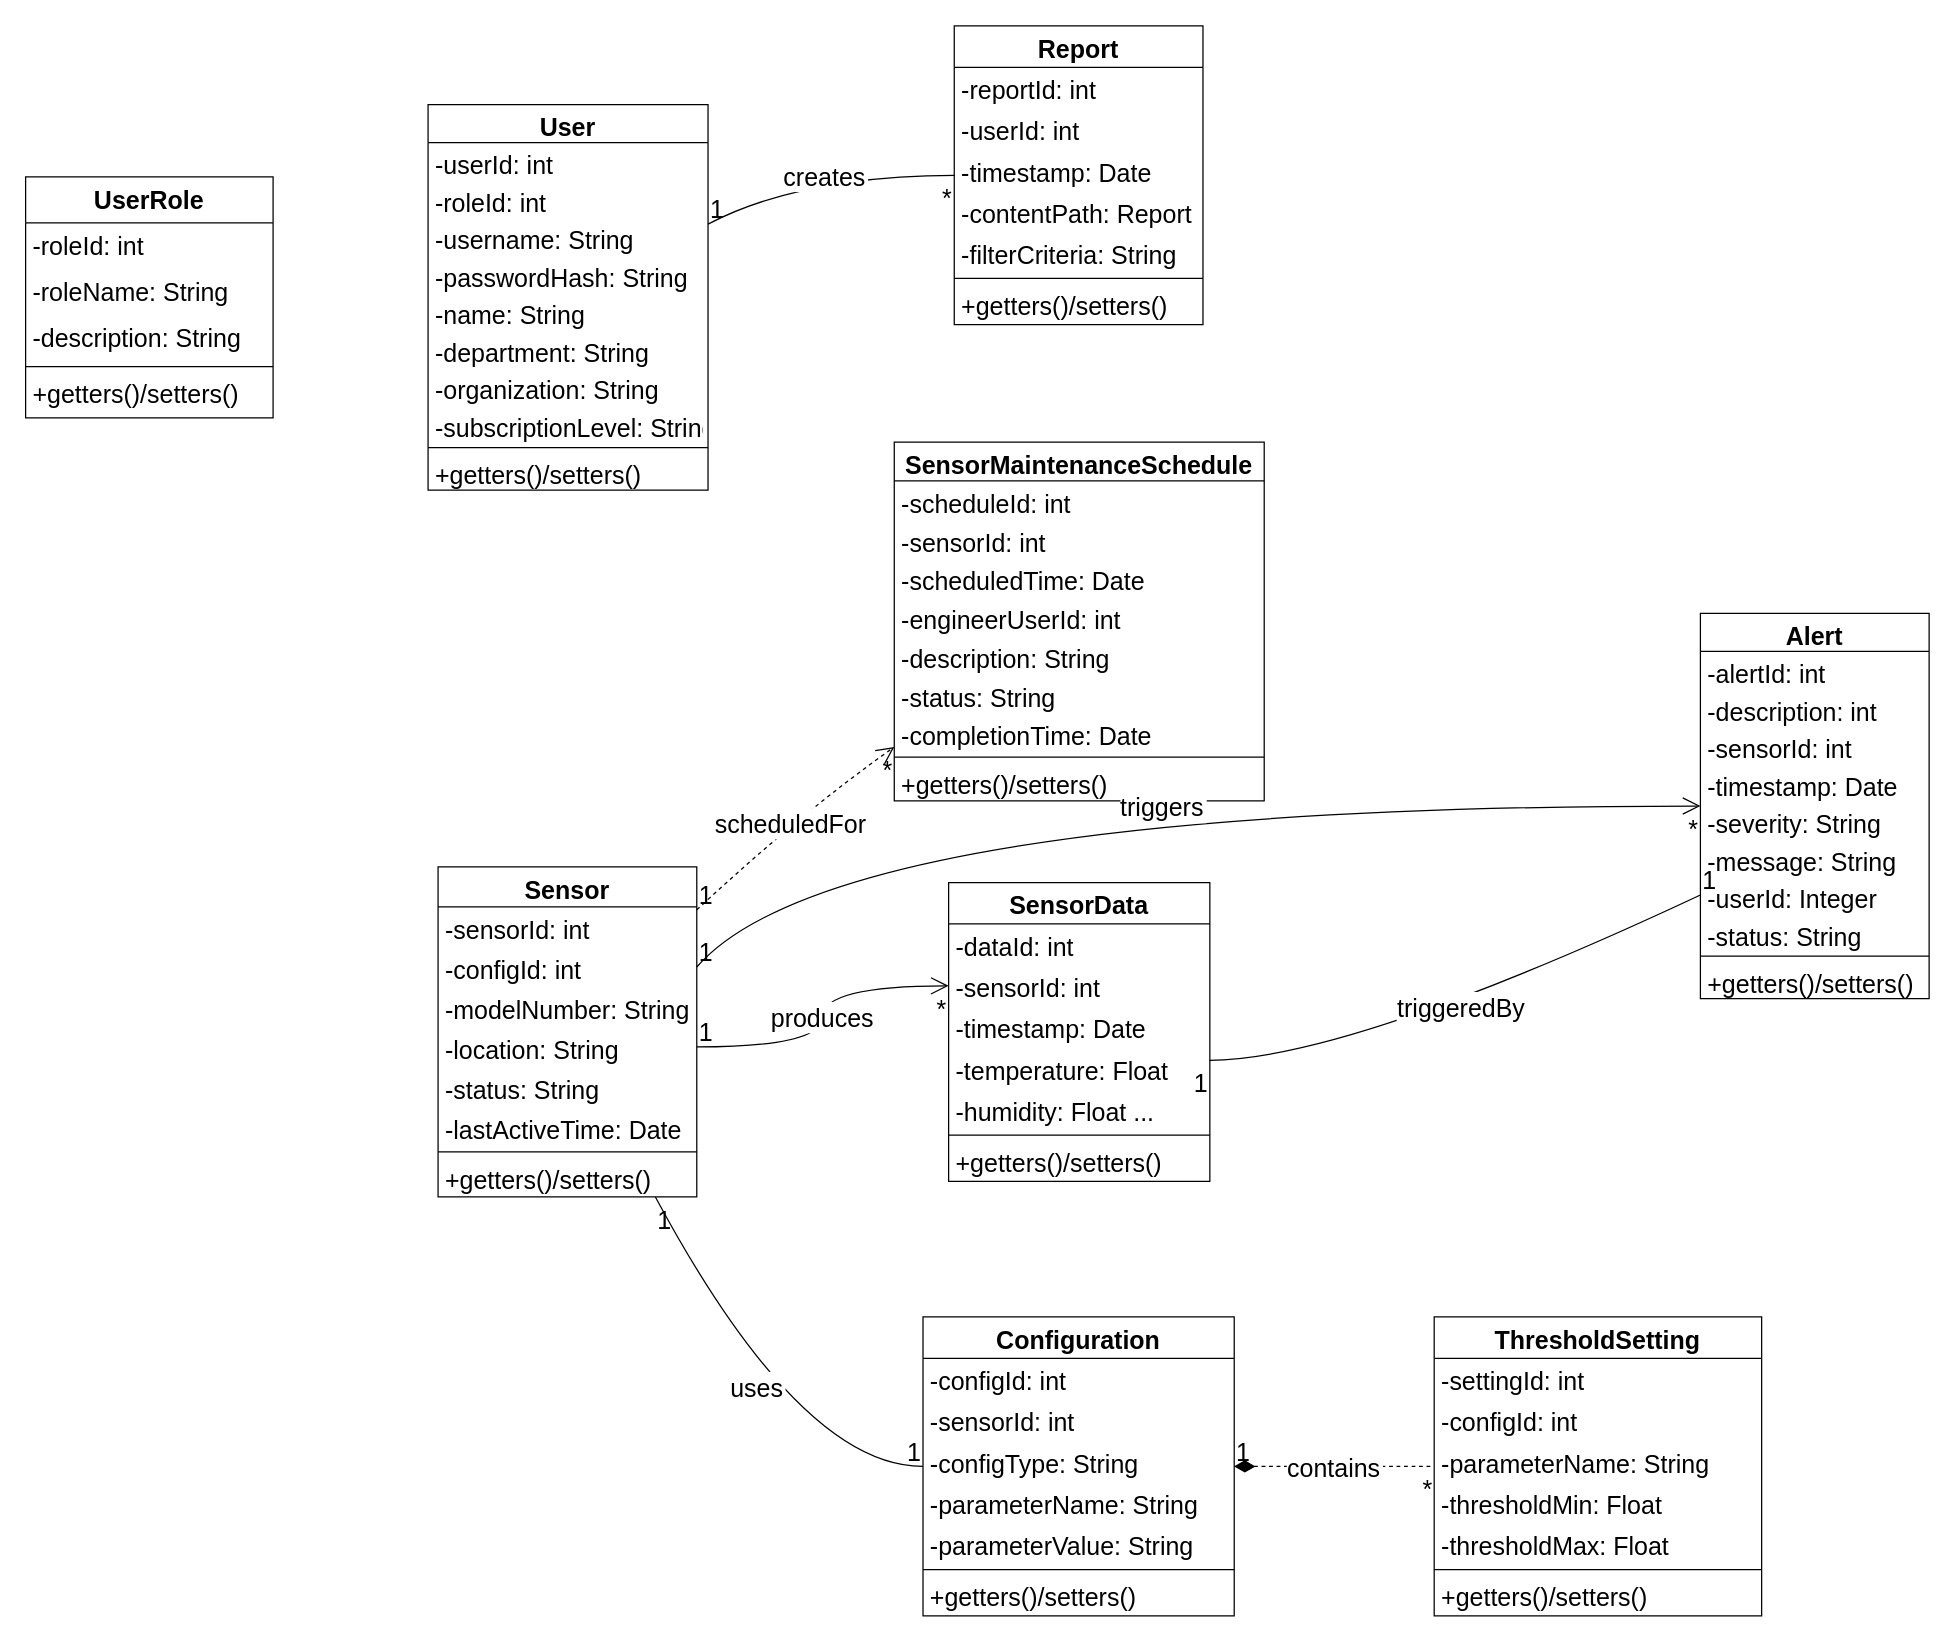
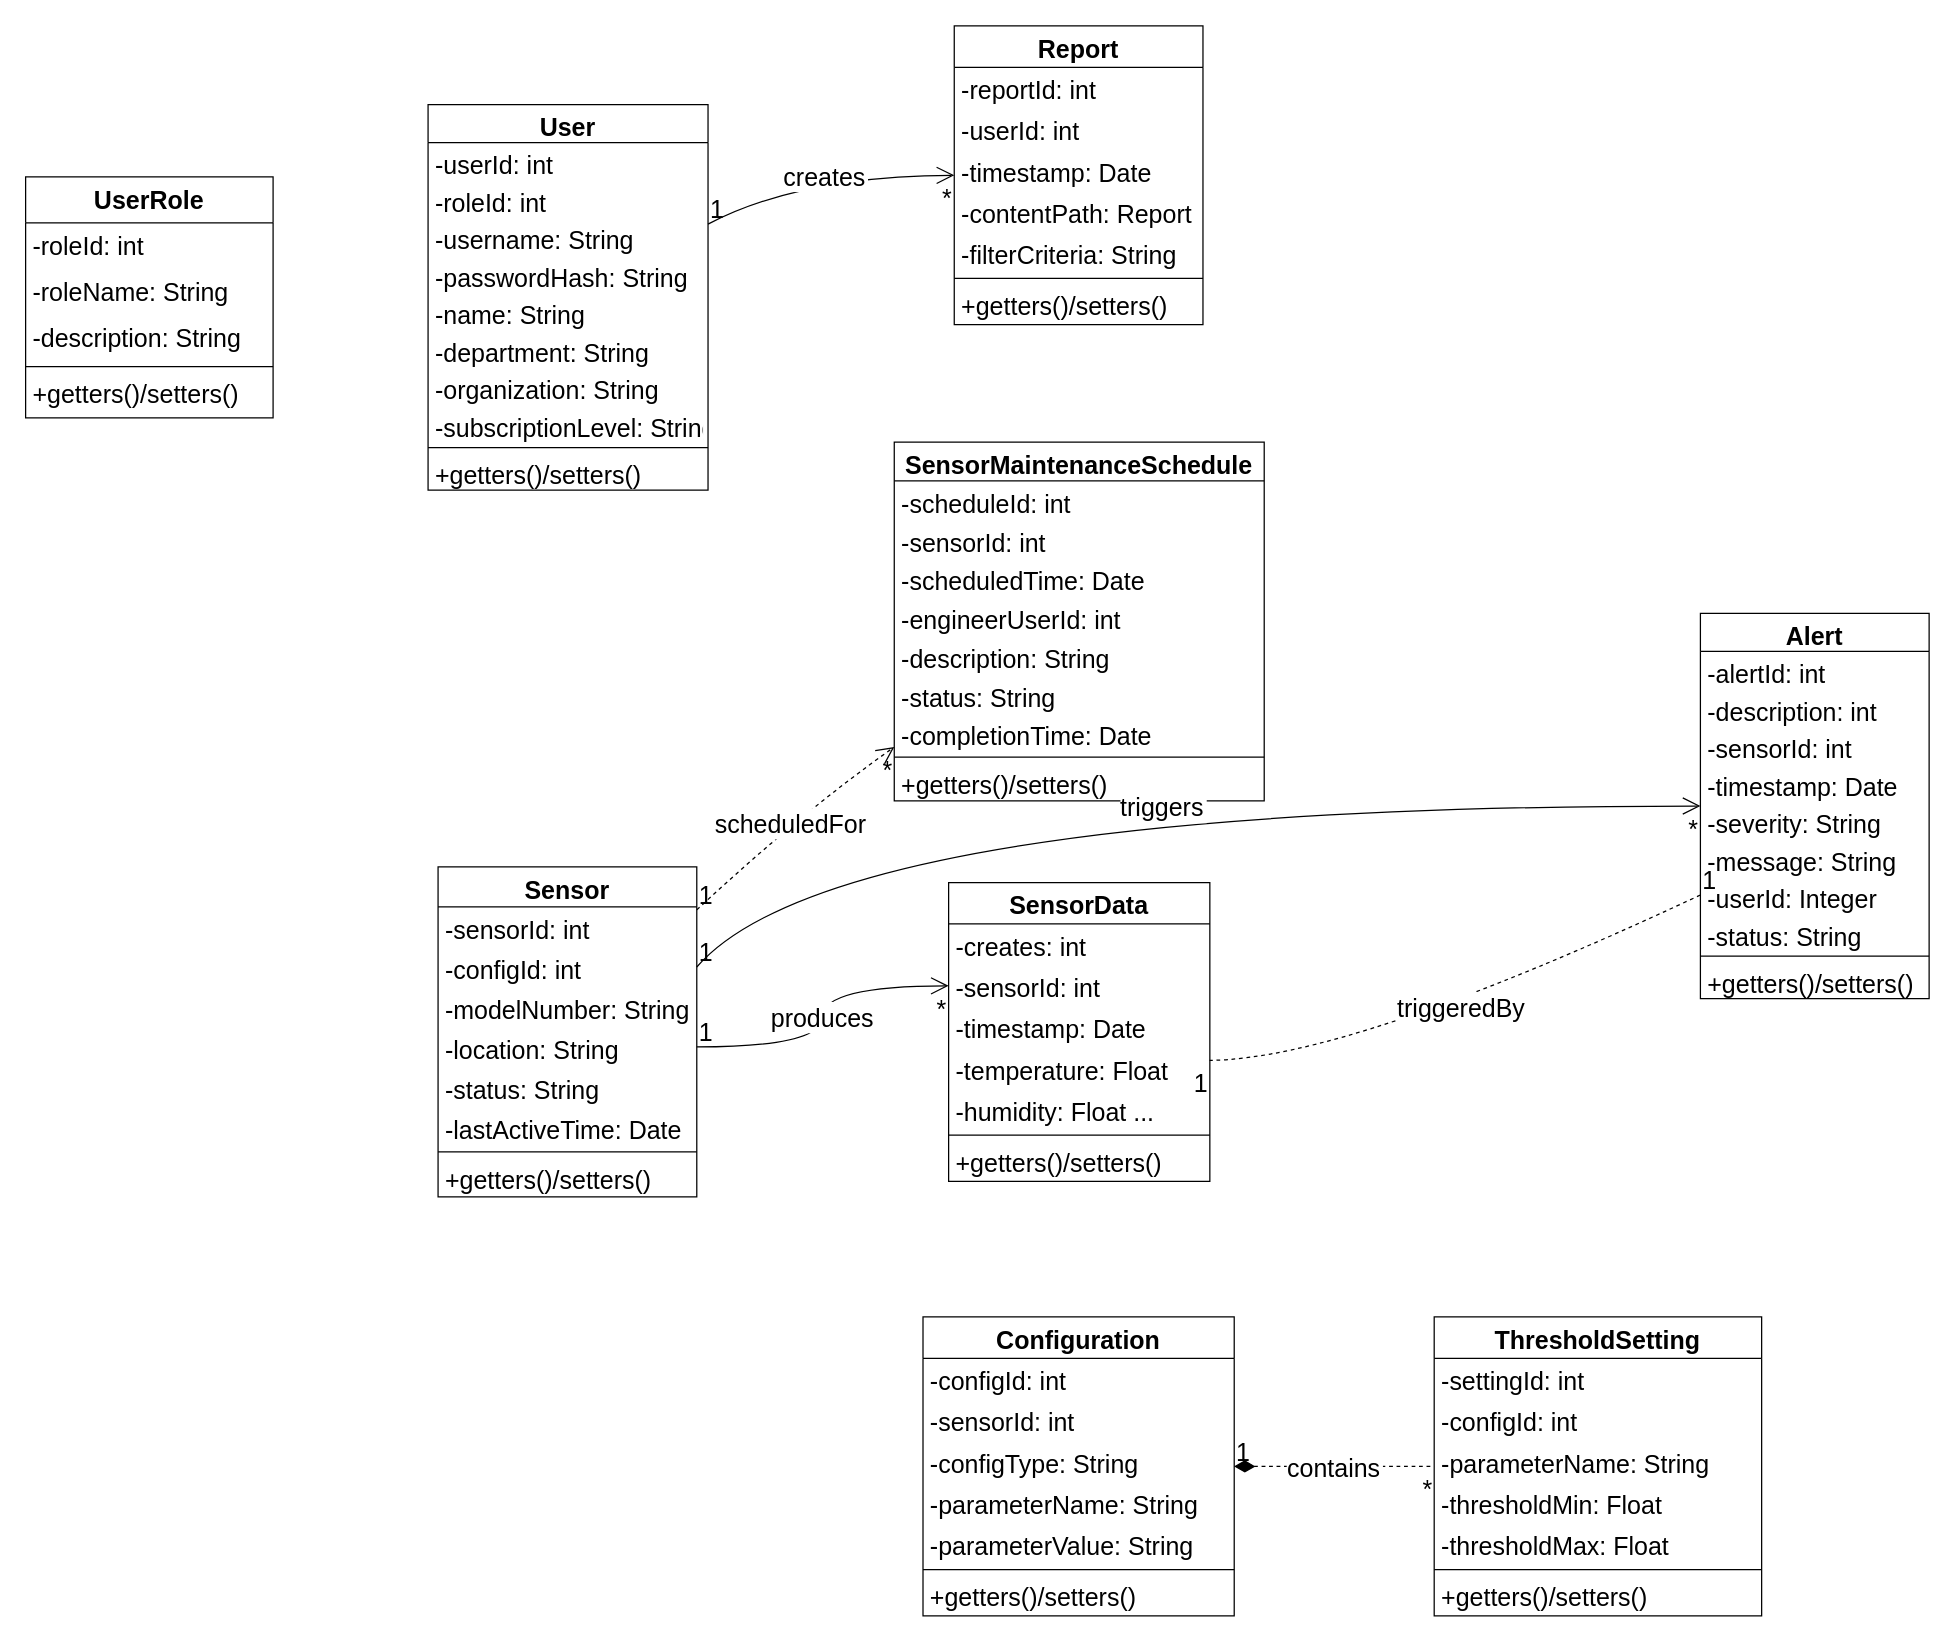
edge "Report" -- "User": arrowhead none -> open
edge "-userId: Integer" -- "-temperature: Float": style solid -> dashed
node "-dataId: int": label "-dataId: int" -> "-creates: int"
edge "Sensor" -- "Configuration": removed, labels "1", "uses", "1"
